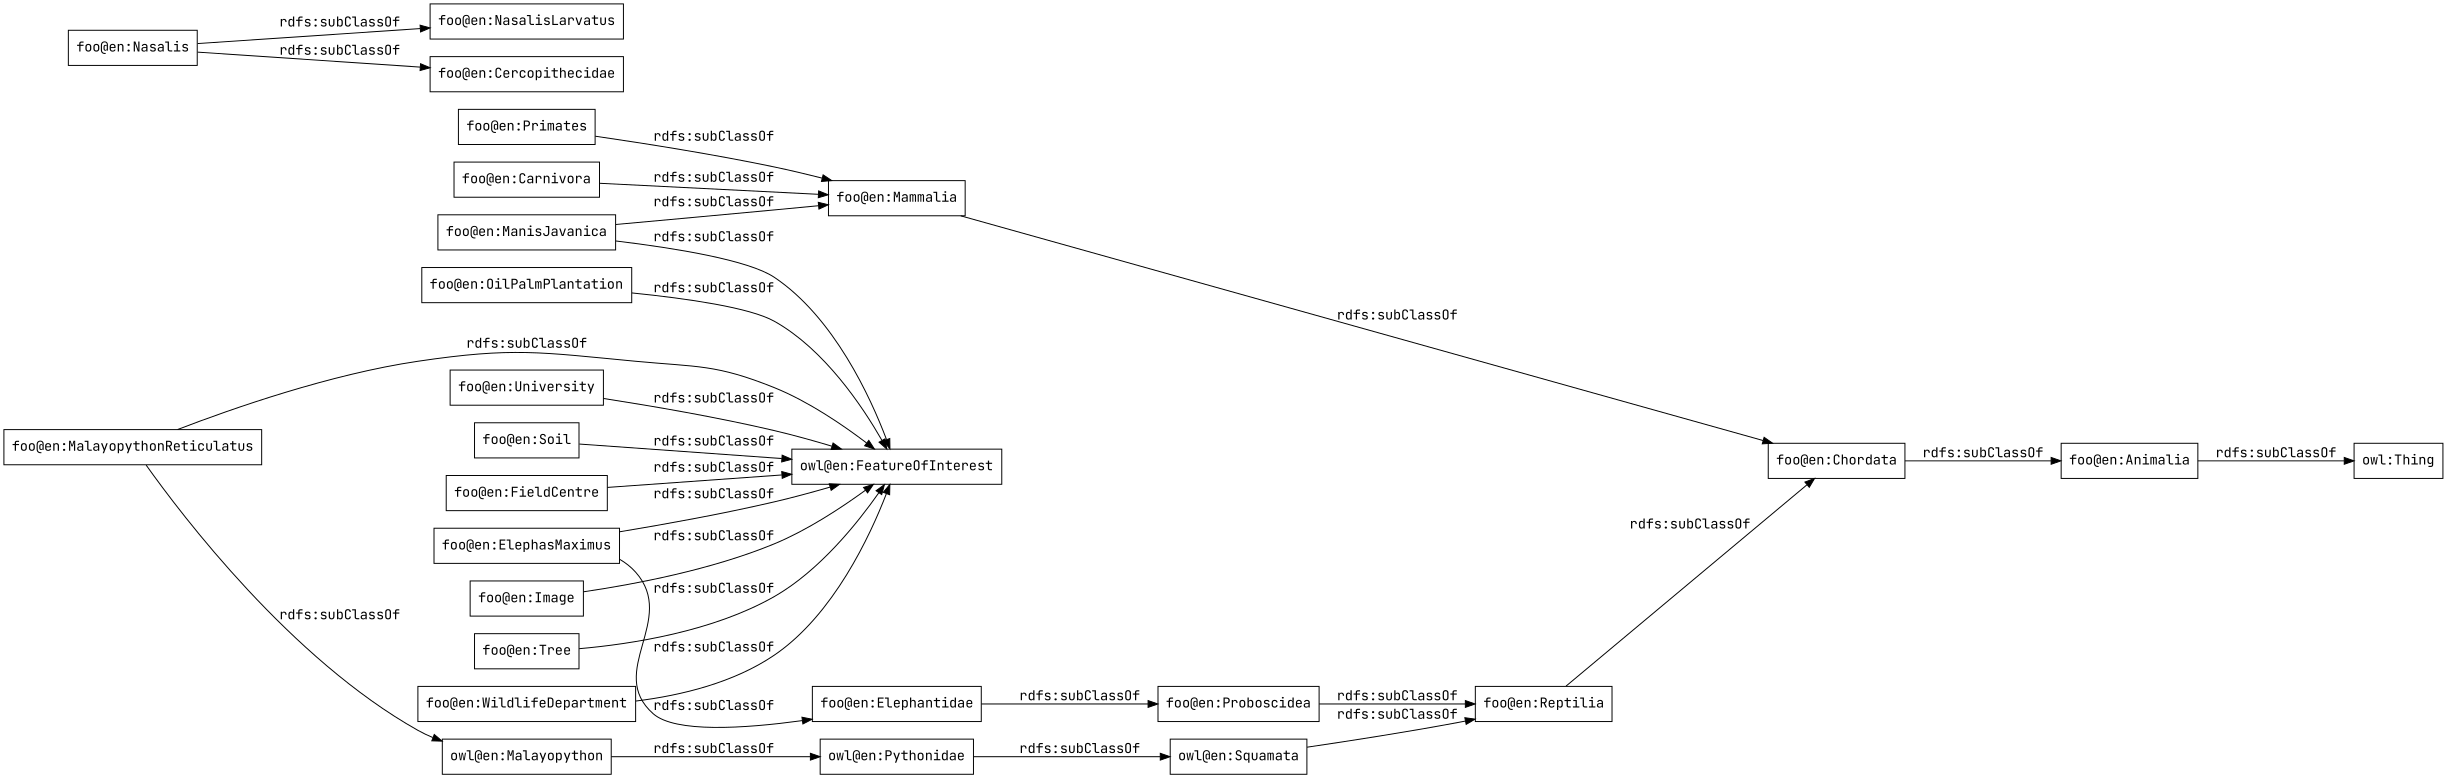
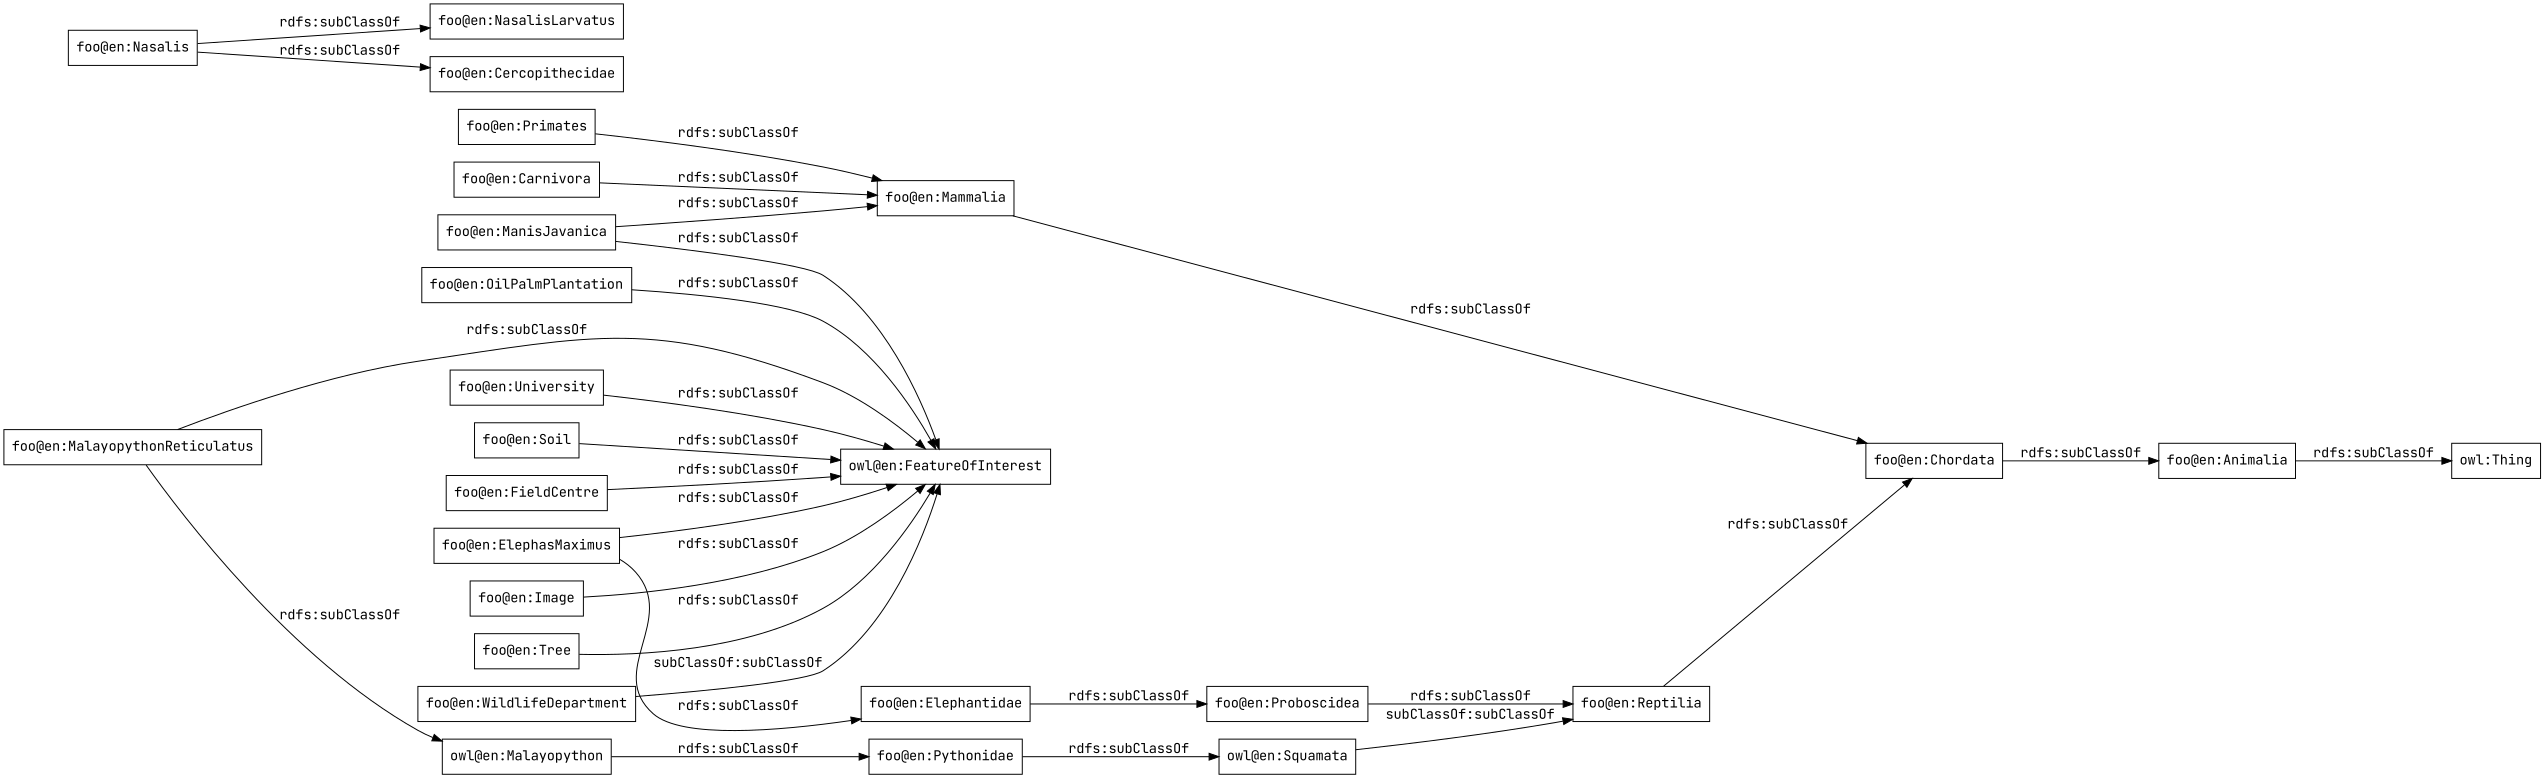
edge "foo@en:WildlifeDepartment" -> "owl@en:FeatureOfInterest": label "rdfs:subClassOf" -> "subClassOf:subClassOf"
edge "owl@en:Squamata" -> "foo@en:Reptilia": label "rdfs:subClassOf" -> "subClassOf:subClassOf"
node "owl@en:Pythonidae": label "owl@en:Pythonidae" -> "foo@en:Pythonidae"
